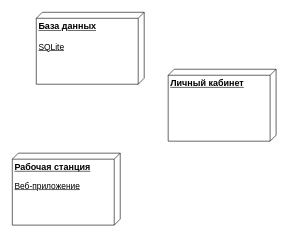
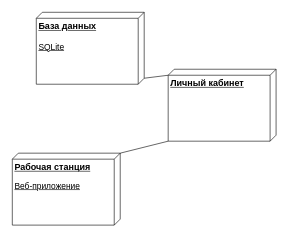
edge "База данных SQLite" -- "Личный кабинет": added
edge "Личный кабинет" -- "Рабочая станция Веб-приложение": added
